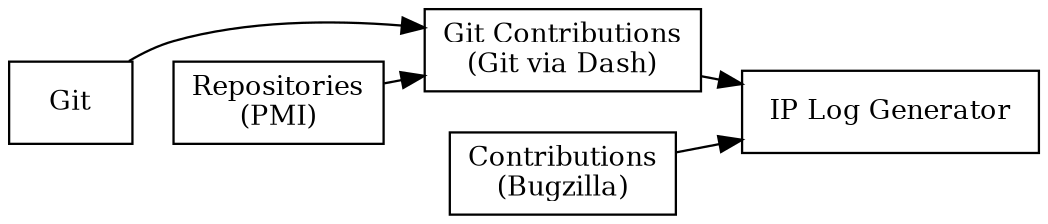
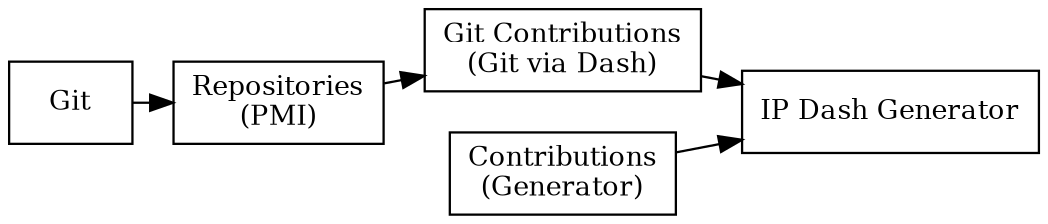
edge "Git" -> "Git Contributions (Git via Dash)": now "Git" -> "Repositories (PMI)"
node "IP Log Generator": label "IP Log Generator" -> "IP Dash Generator"
node "Contributions (Bugzilla)": label "Contributions (Bugzilla)" -> "Contributions (Generator)"
